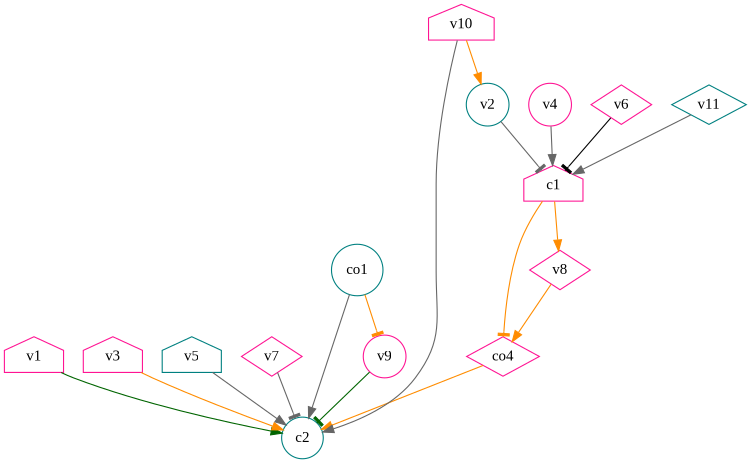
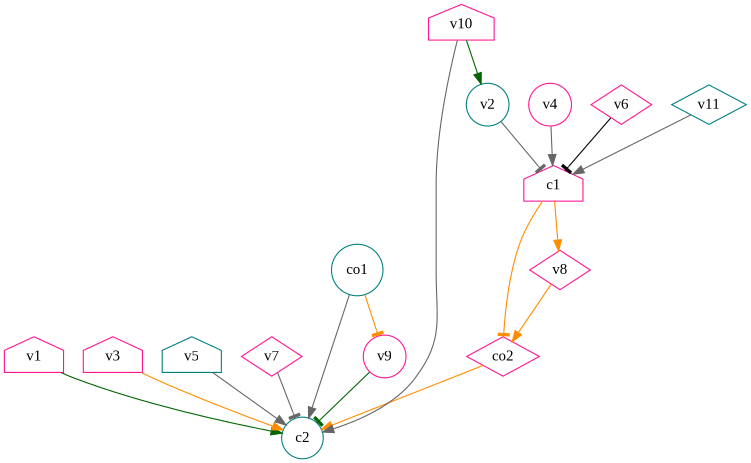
edge "v10" -> "v2": color darkorange -> darkgreen
node "co4": label "co4" -> "co2"
